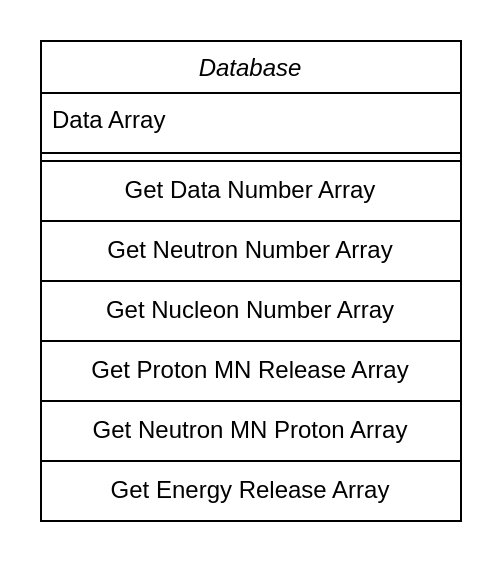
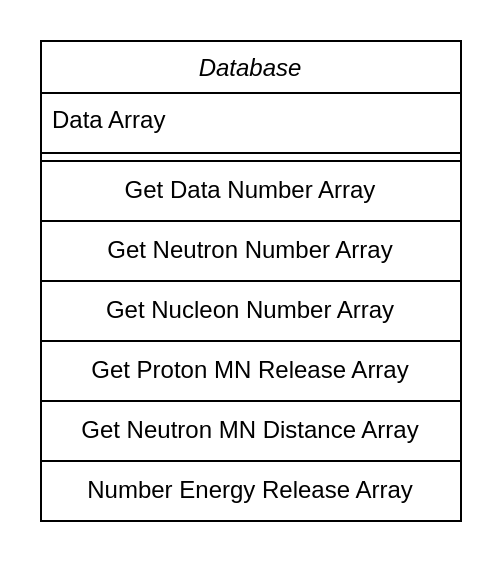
node "Get Neutron MN Proton Array": label "Get Neutron MN Proton Array" -> "Get Neutron MN Distance Array"
node "Get Energy Release Array": label "Get Energy Release Array" -> "Number Energy Release Array"
